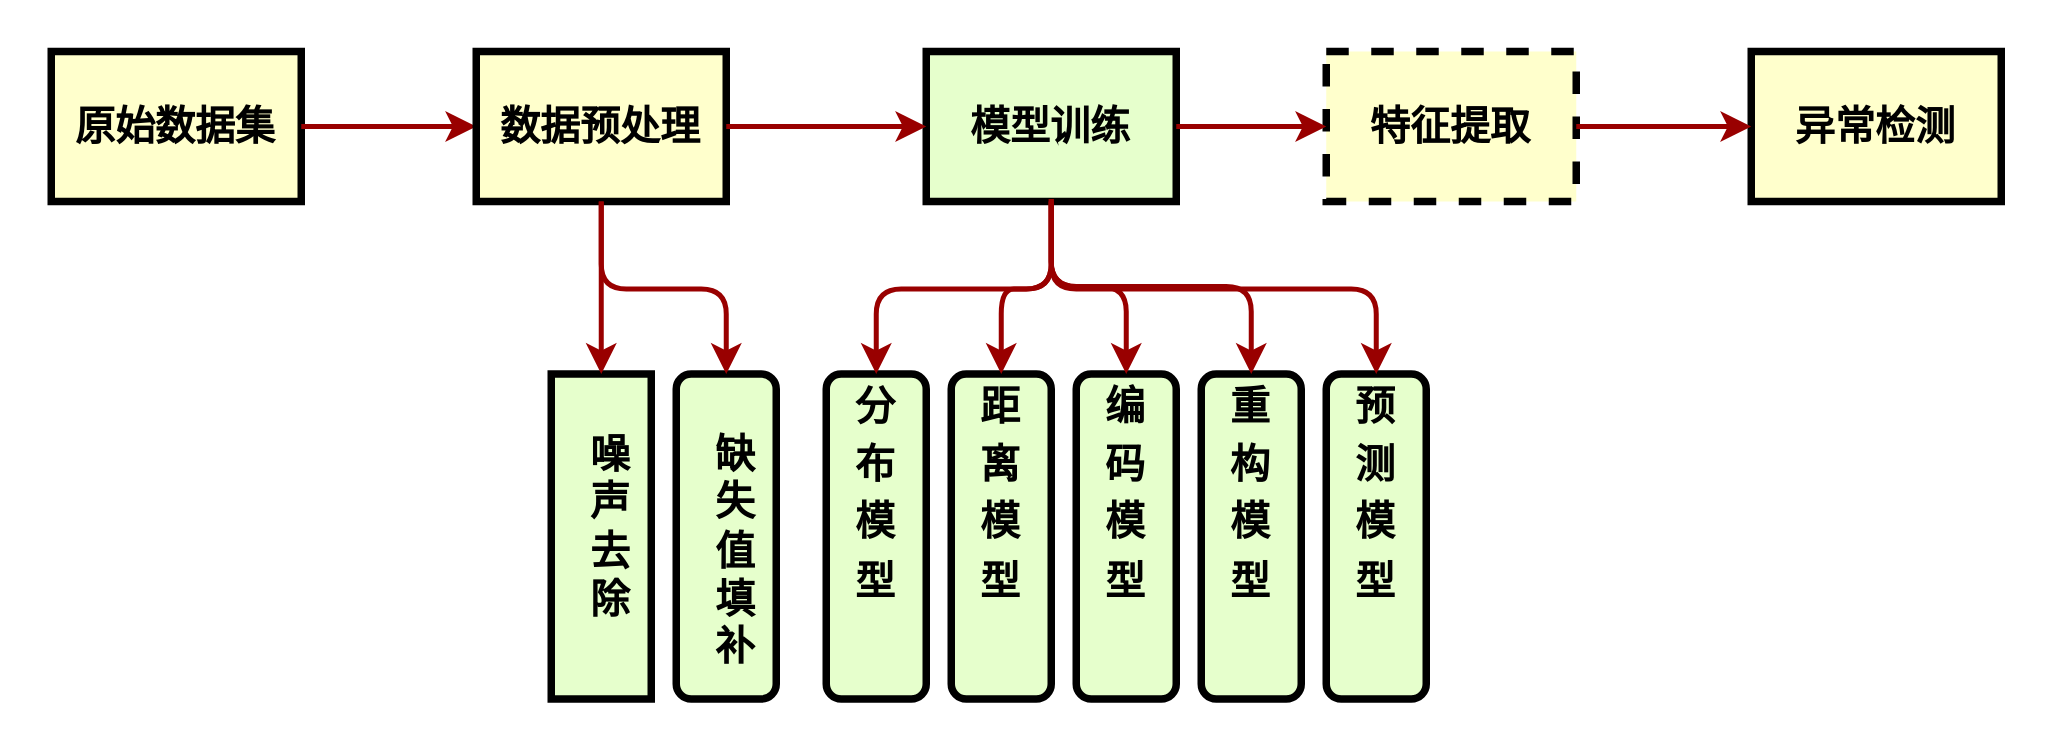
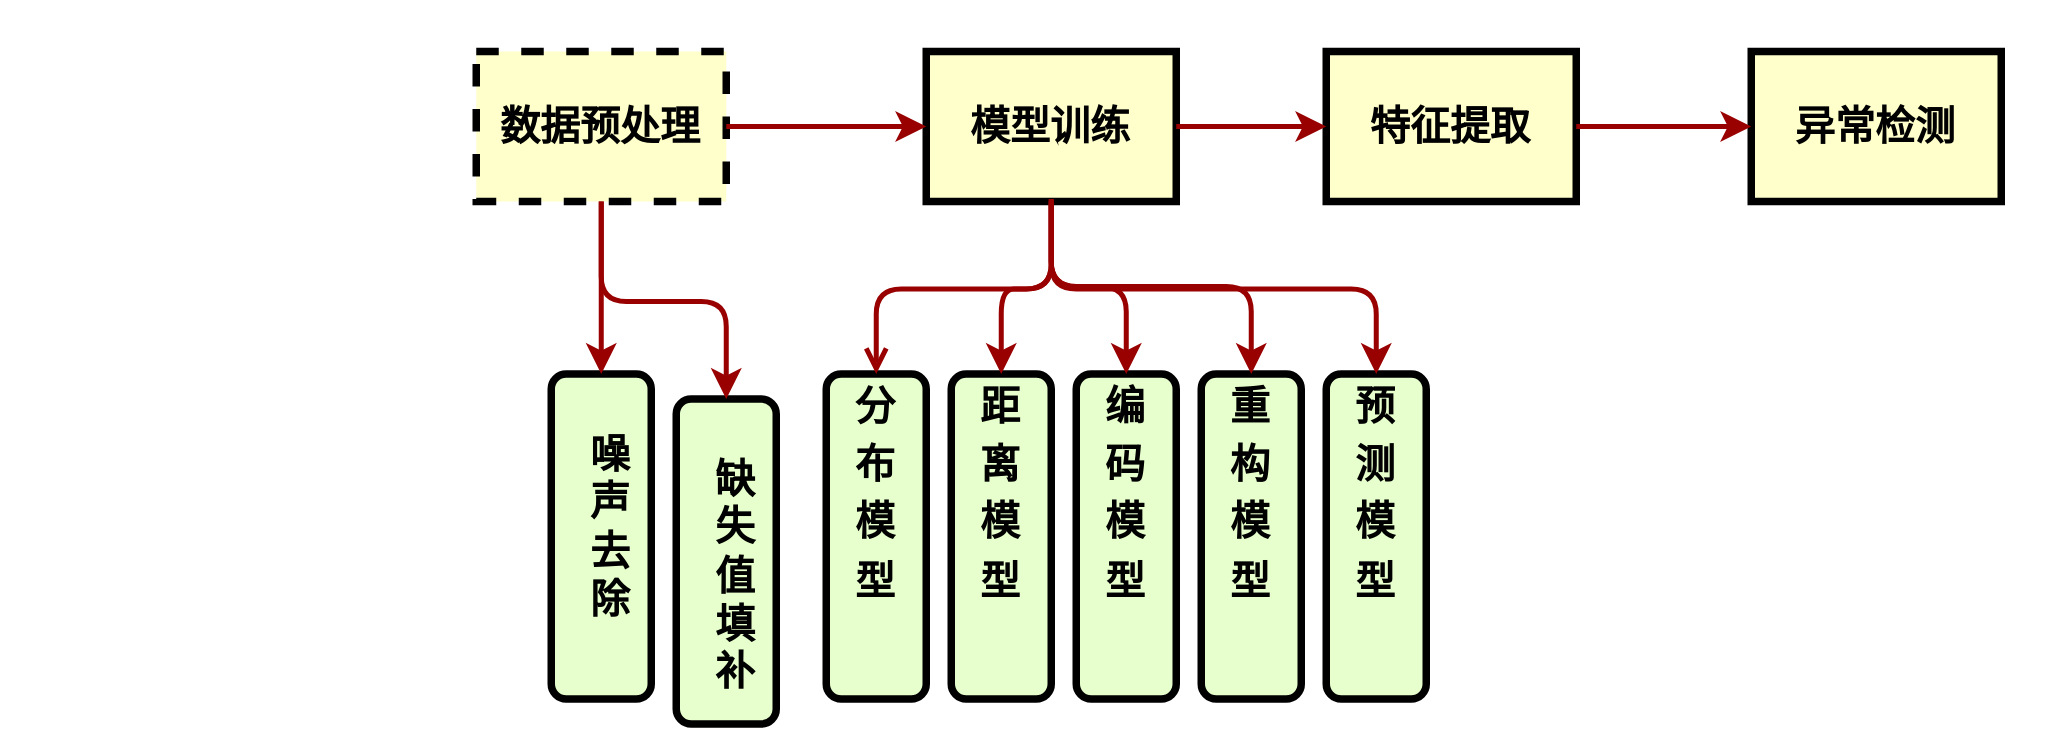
node "原始数据集": removed
edge "原始数据集" -> "数据预处理": removed
node "数据预处理": style solid -> dashed
node "模型训练": fillcolor #e6ffcc -> #ffffcc
node "特征提取": style dashed -> solid
edge "模型训练" -> "分 布 模 型": arrowhead classic -> open
node "噪 声 去 除": shape rectangle -> rounded rectangle
node "缺 失 值 填 补": moved (726, 536) -> (726, 561)
